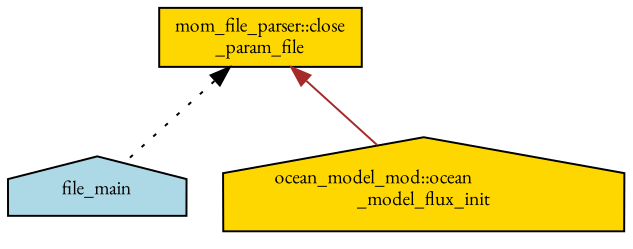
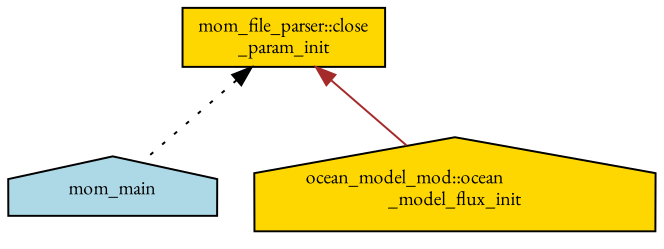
node "mom_file_parser::close _param_file": label "mom_file_parser::close _param_file" -> "mom_file_parser::close _param_init"
node "file_main": label "file_main" -> "mom_main"
